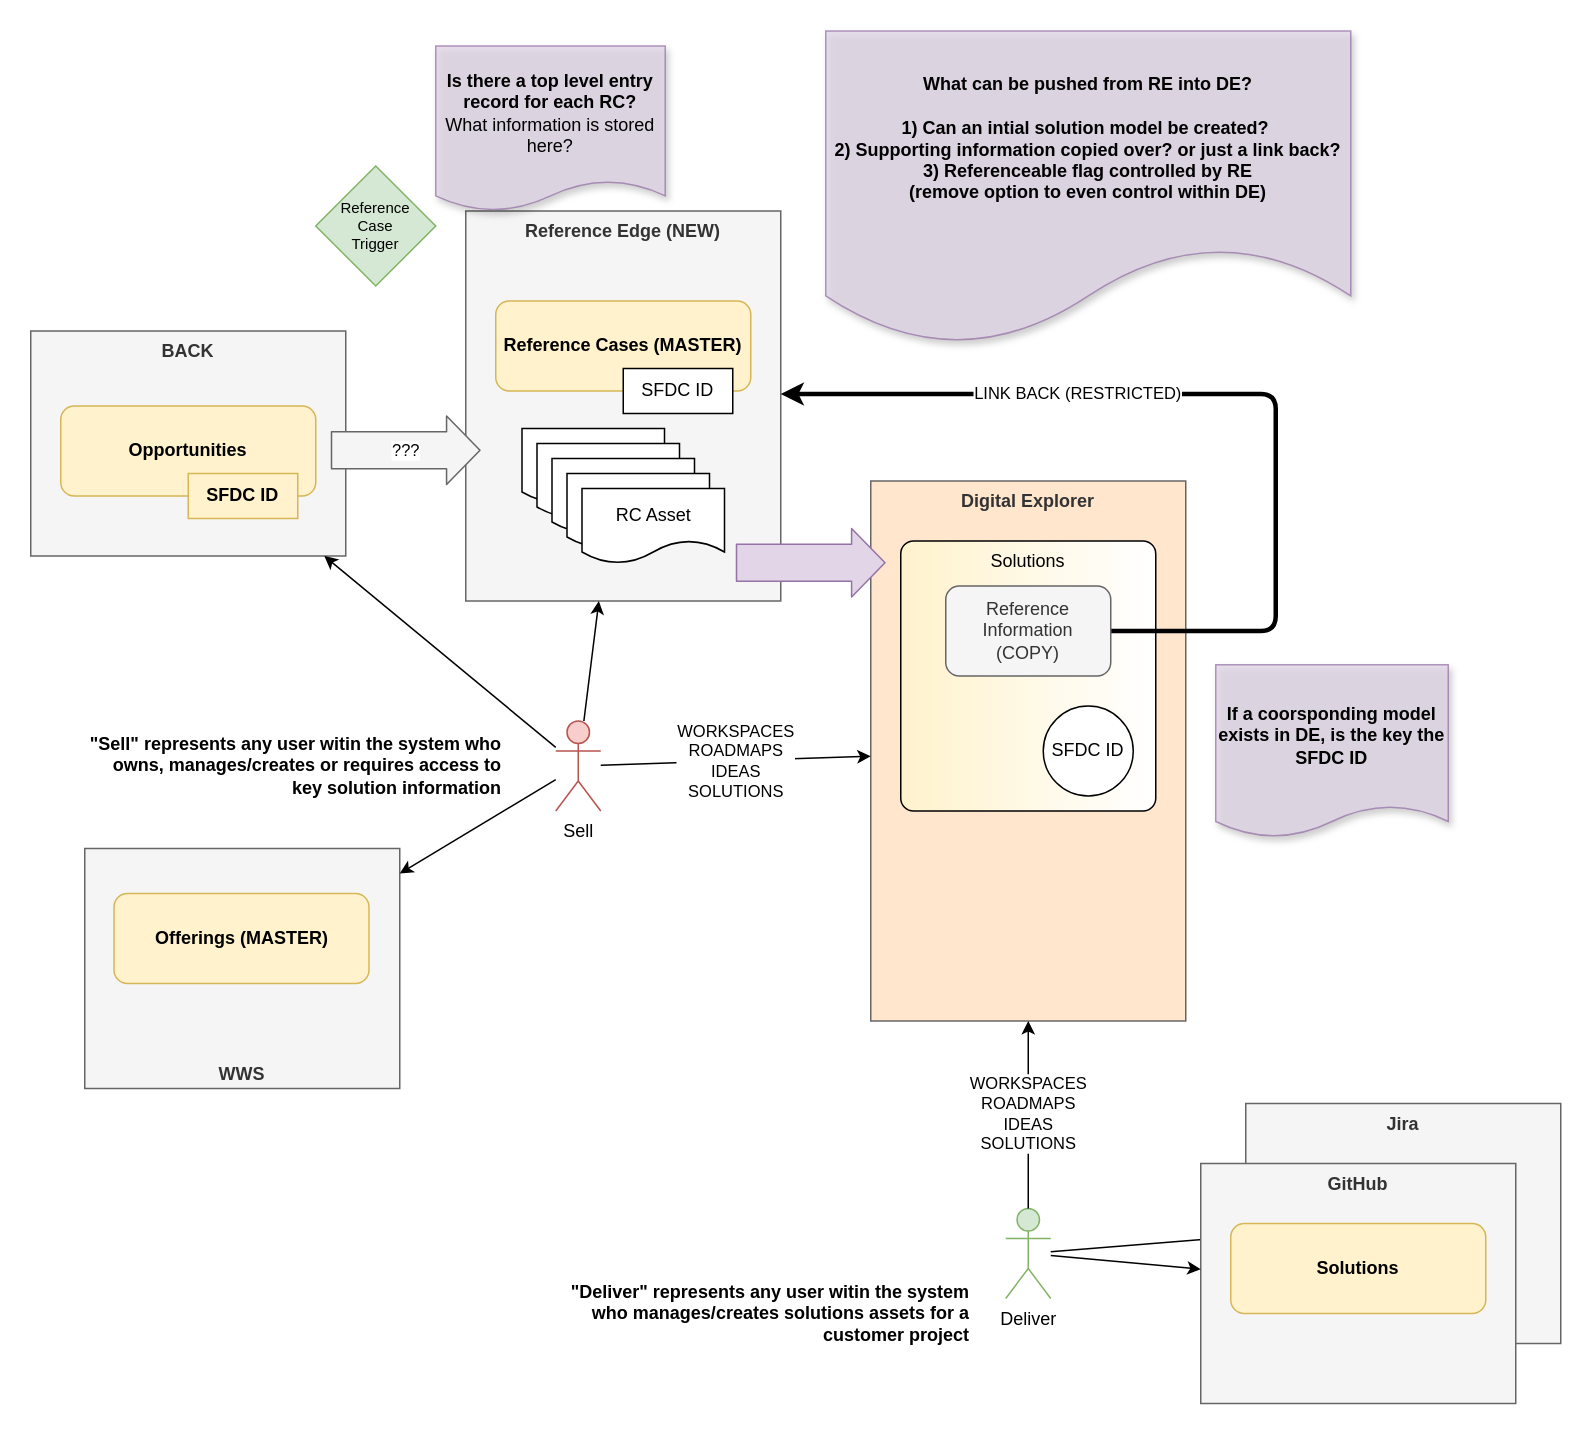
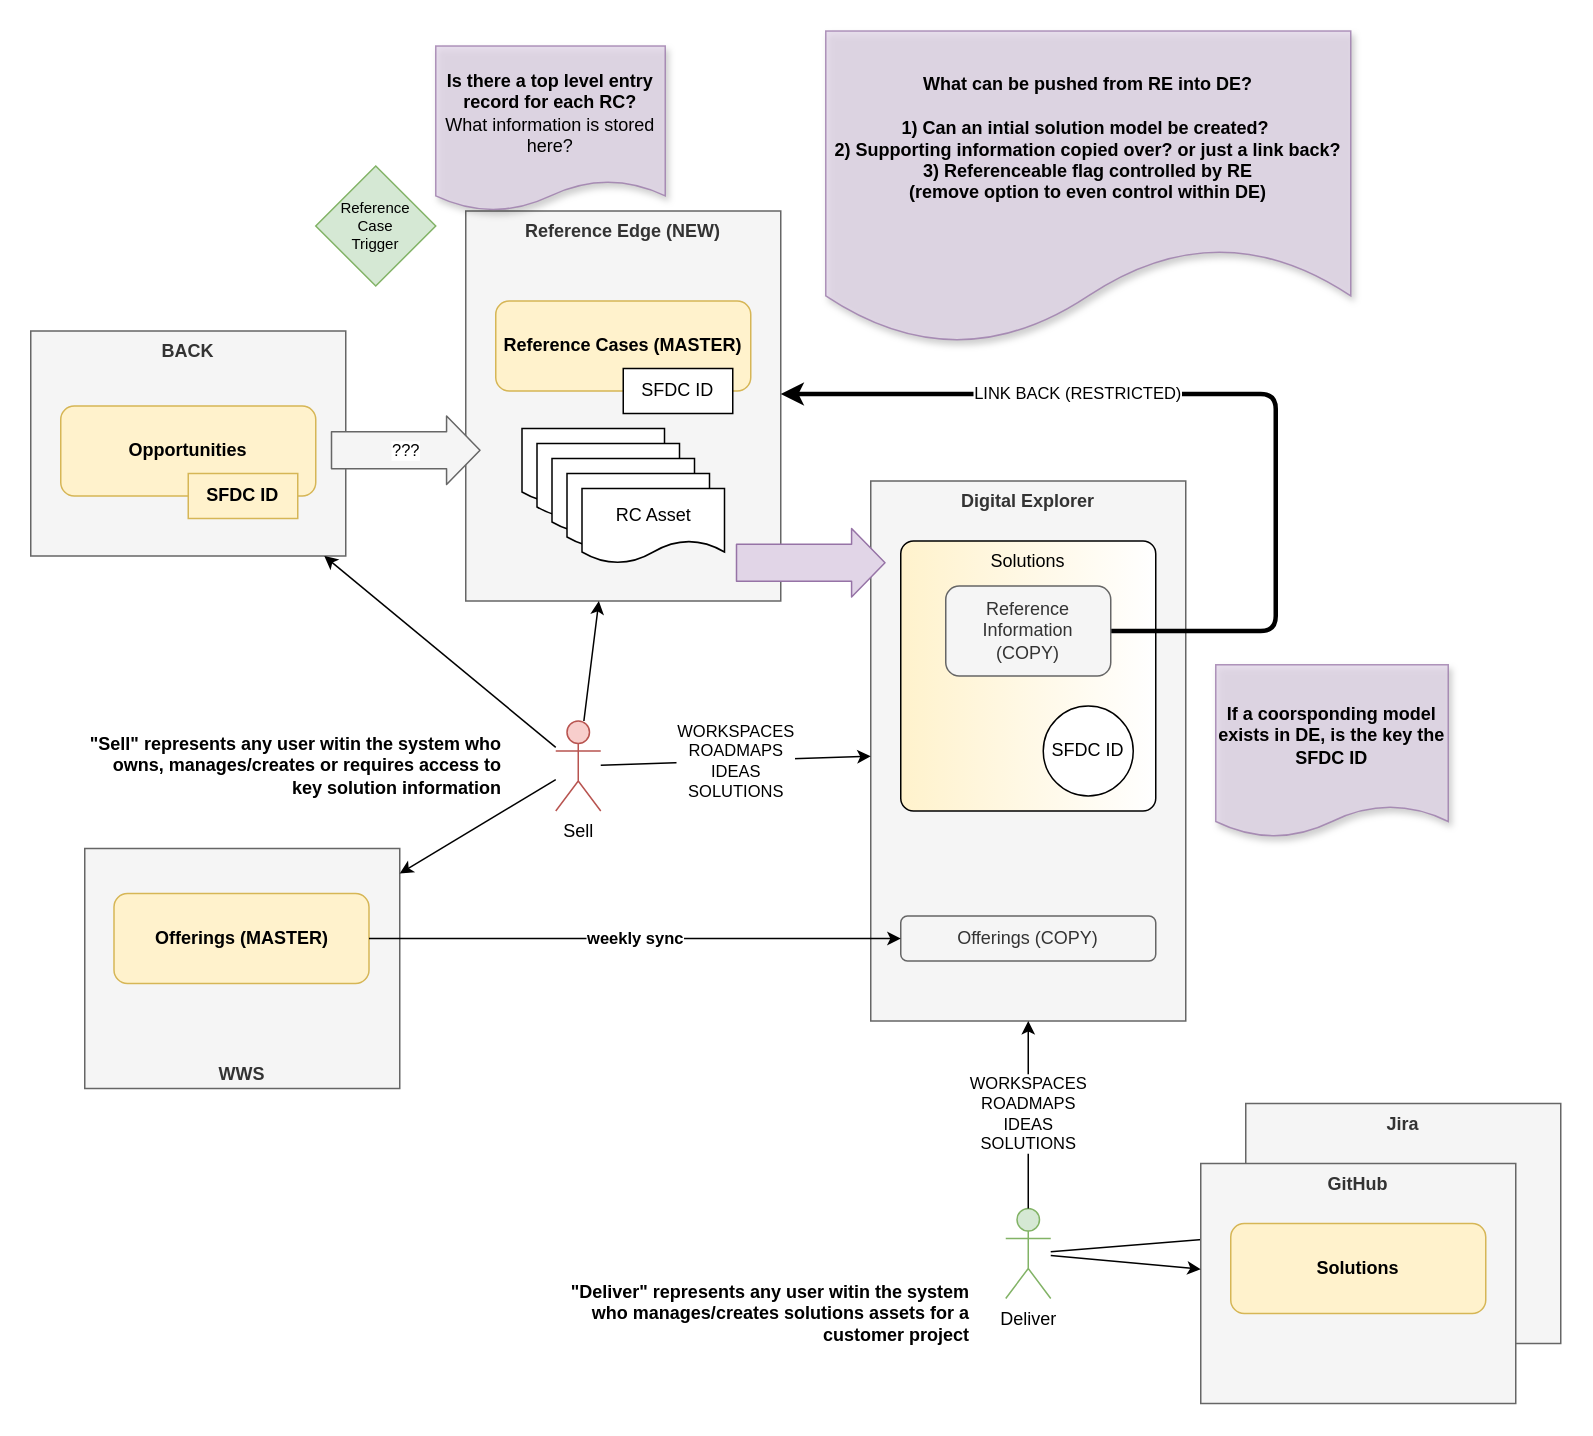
node "Digital Explorer": fillcolor #ffe6cc -> #f5f5f5
edge "Offerings (MASTER)" -> "Offerings (COPY)": added, label "weekly sync"
node "Offerings (COPY)": added
